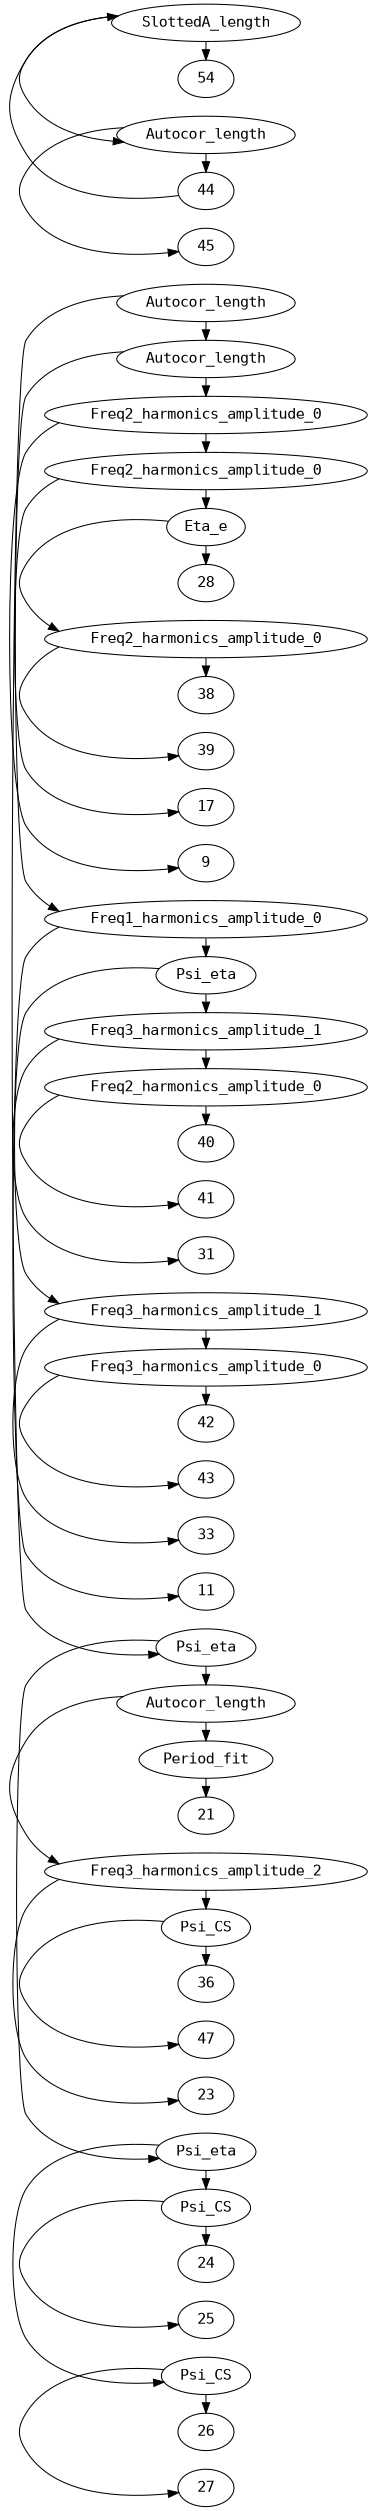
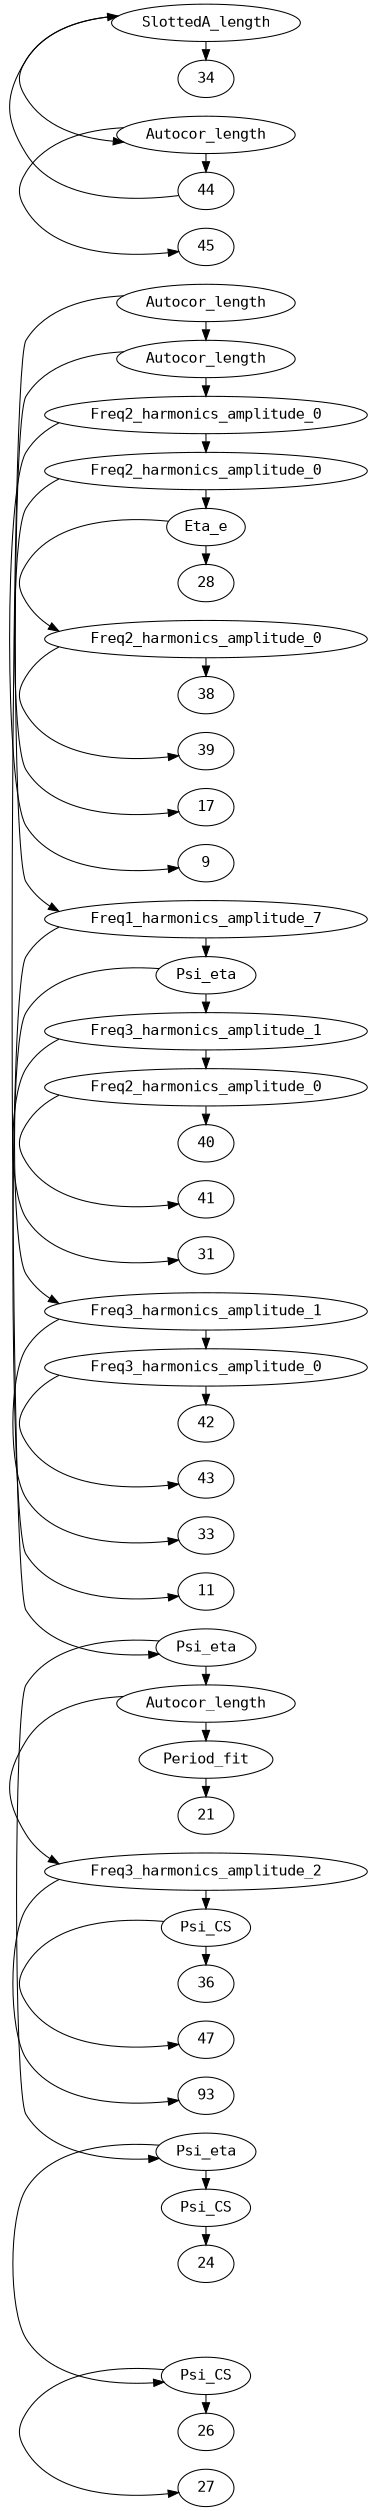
node "54": label "54" -> "34"
node "Freq1_harmonics_amplitude_0": label "Freq1_harmonics_amplitude_0" -> "Freq1_harmonics_amplitude_7"
node "23": label "23" -> "93"
node "25": removed
